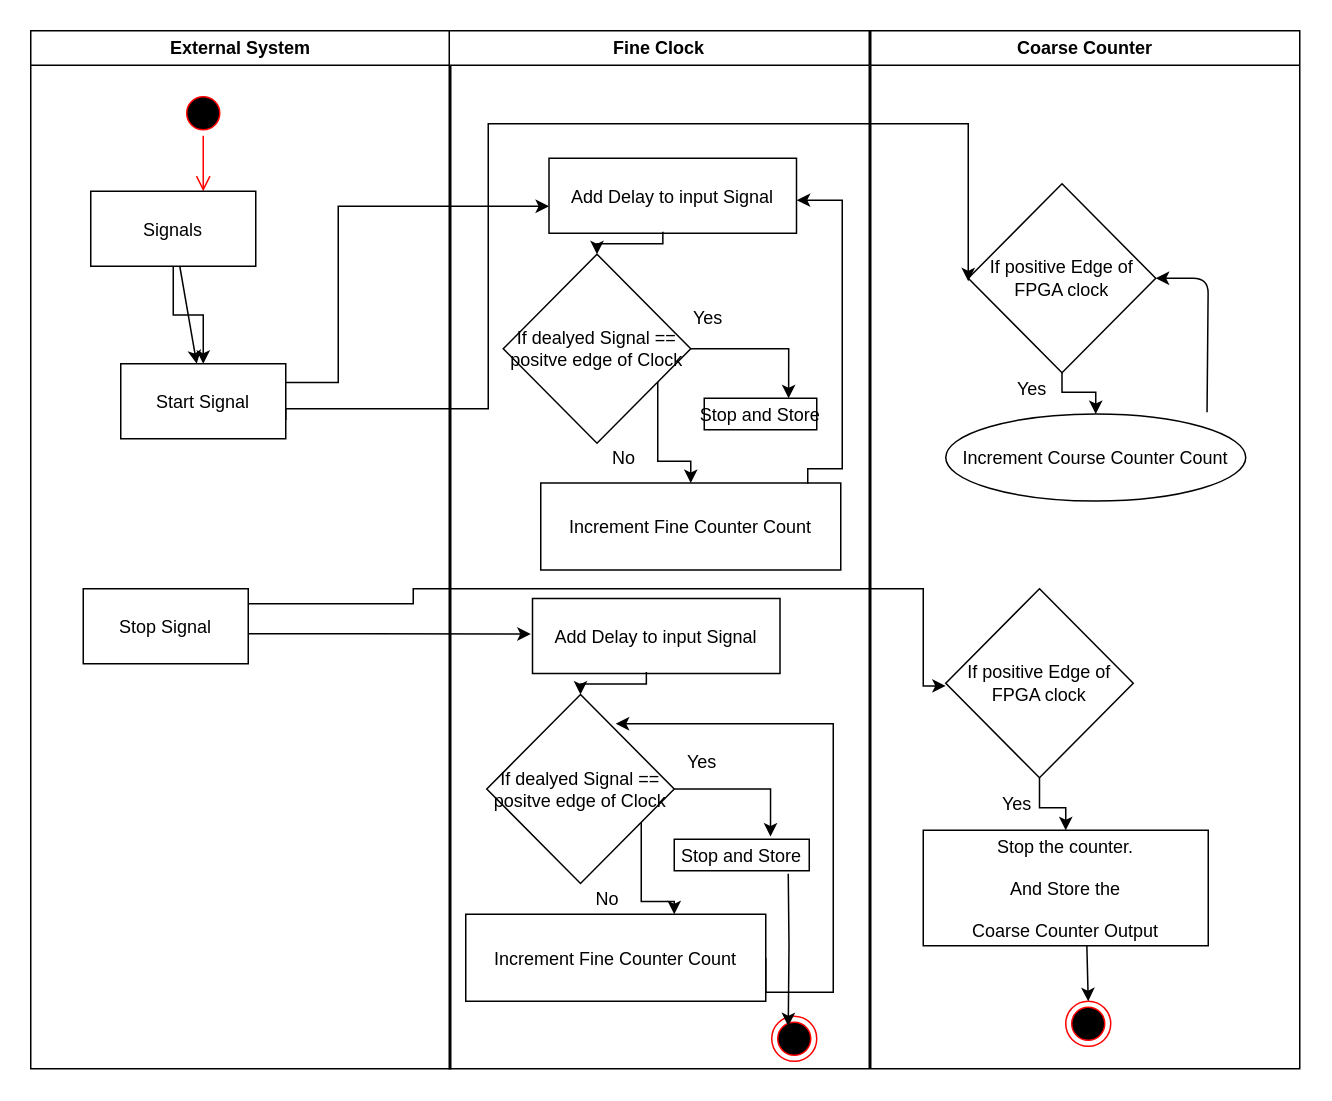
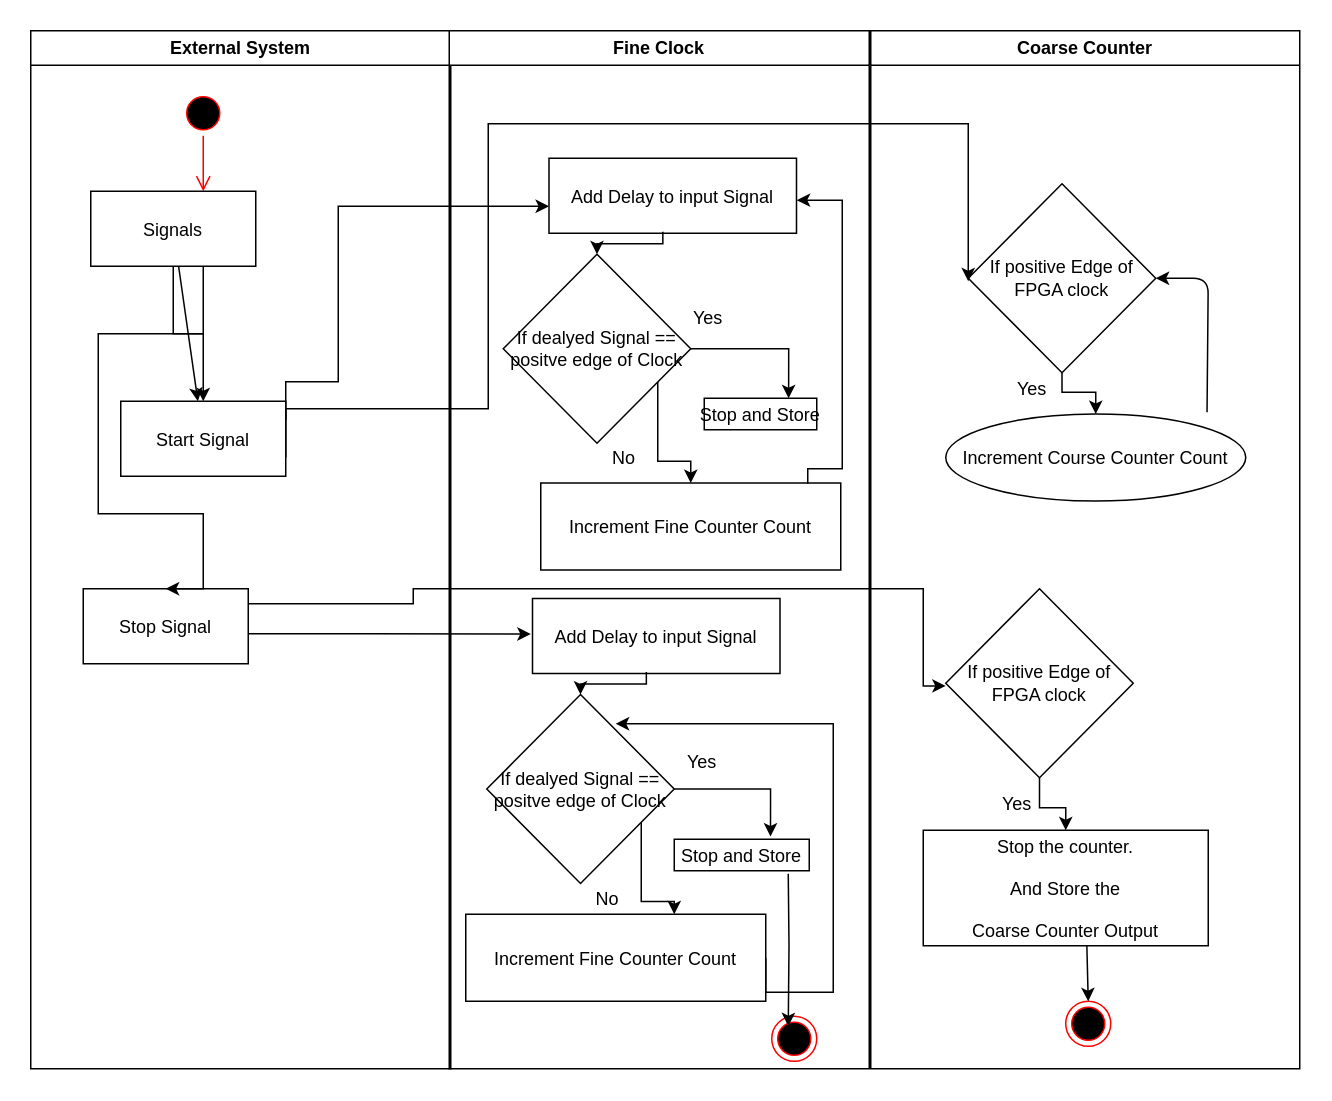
node "Start Signal": moved (203, 401) -> (203, 439)
edge "Signals" -> "Stop Signal": added
